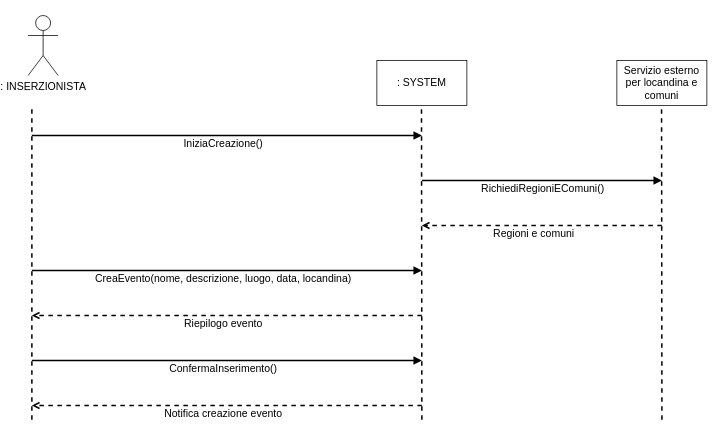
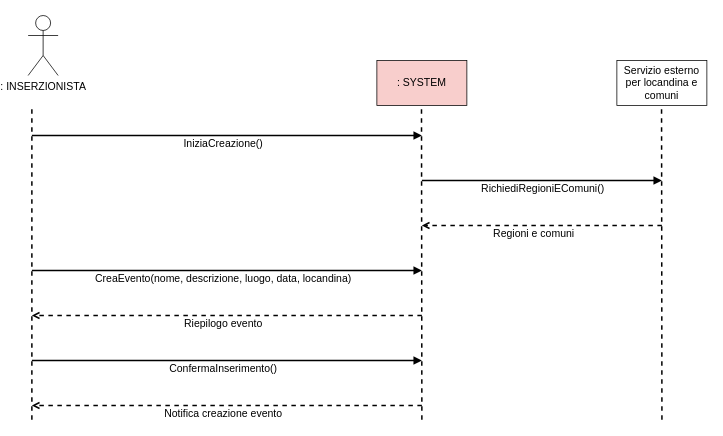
node ": SYSTEM": fillcolor #ffffff -> #f8cecc
